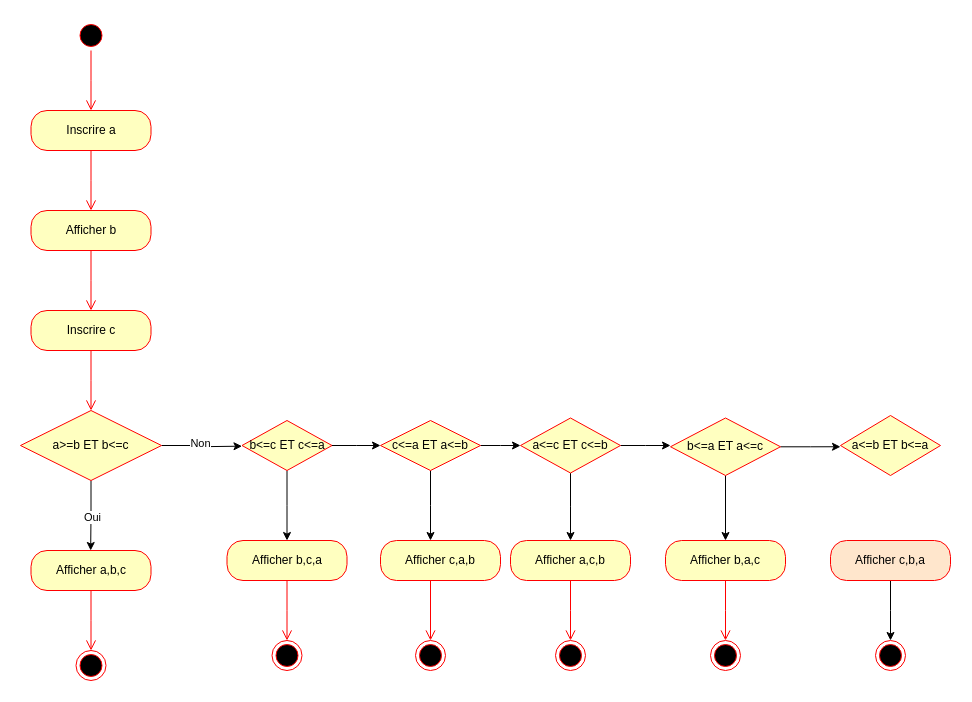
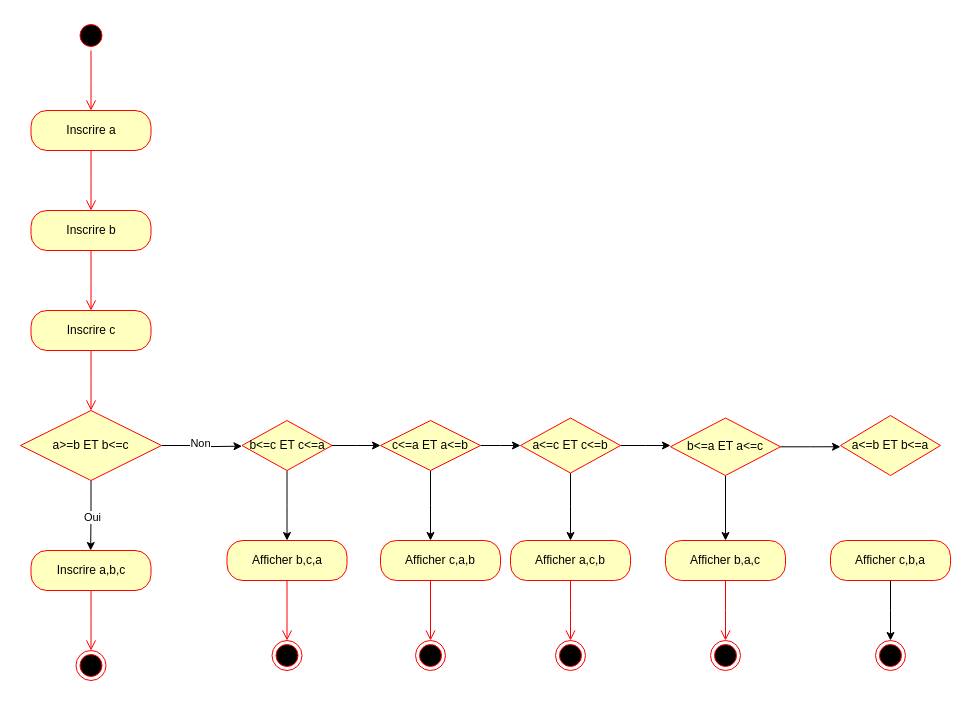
node "Afficher b": label "Afficher b" -> "Inscrire b"
node "Afficher c,b,a": fillcolor #ffe6cc -> #ffffc0
node "Afficher a,b,c": label "Afficher a,b,c" -> "Inscrire a,b,c"
